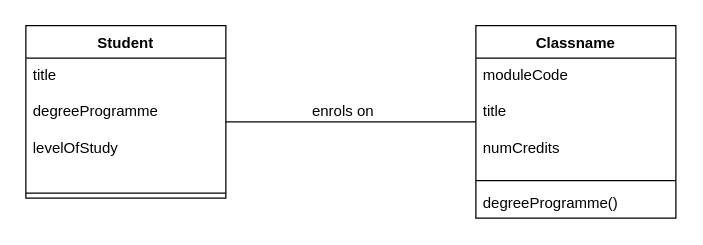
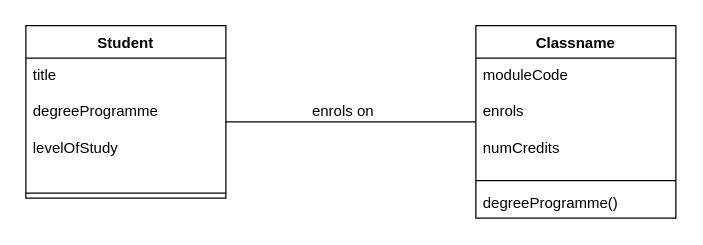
node "moduleCode title numCredits": label "moduleCode title numCredits" -> "moduleCode enrols numCredits"
